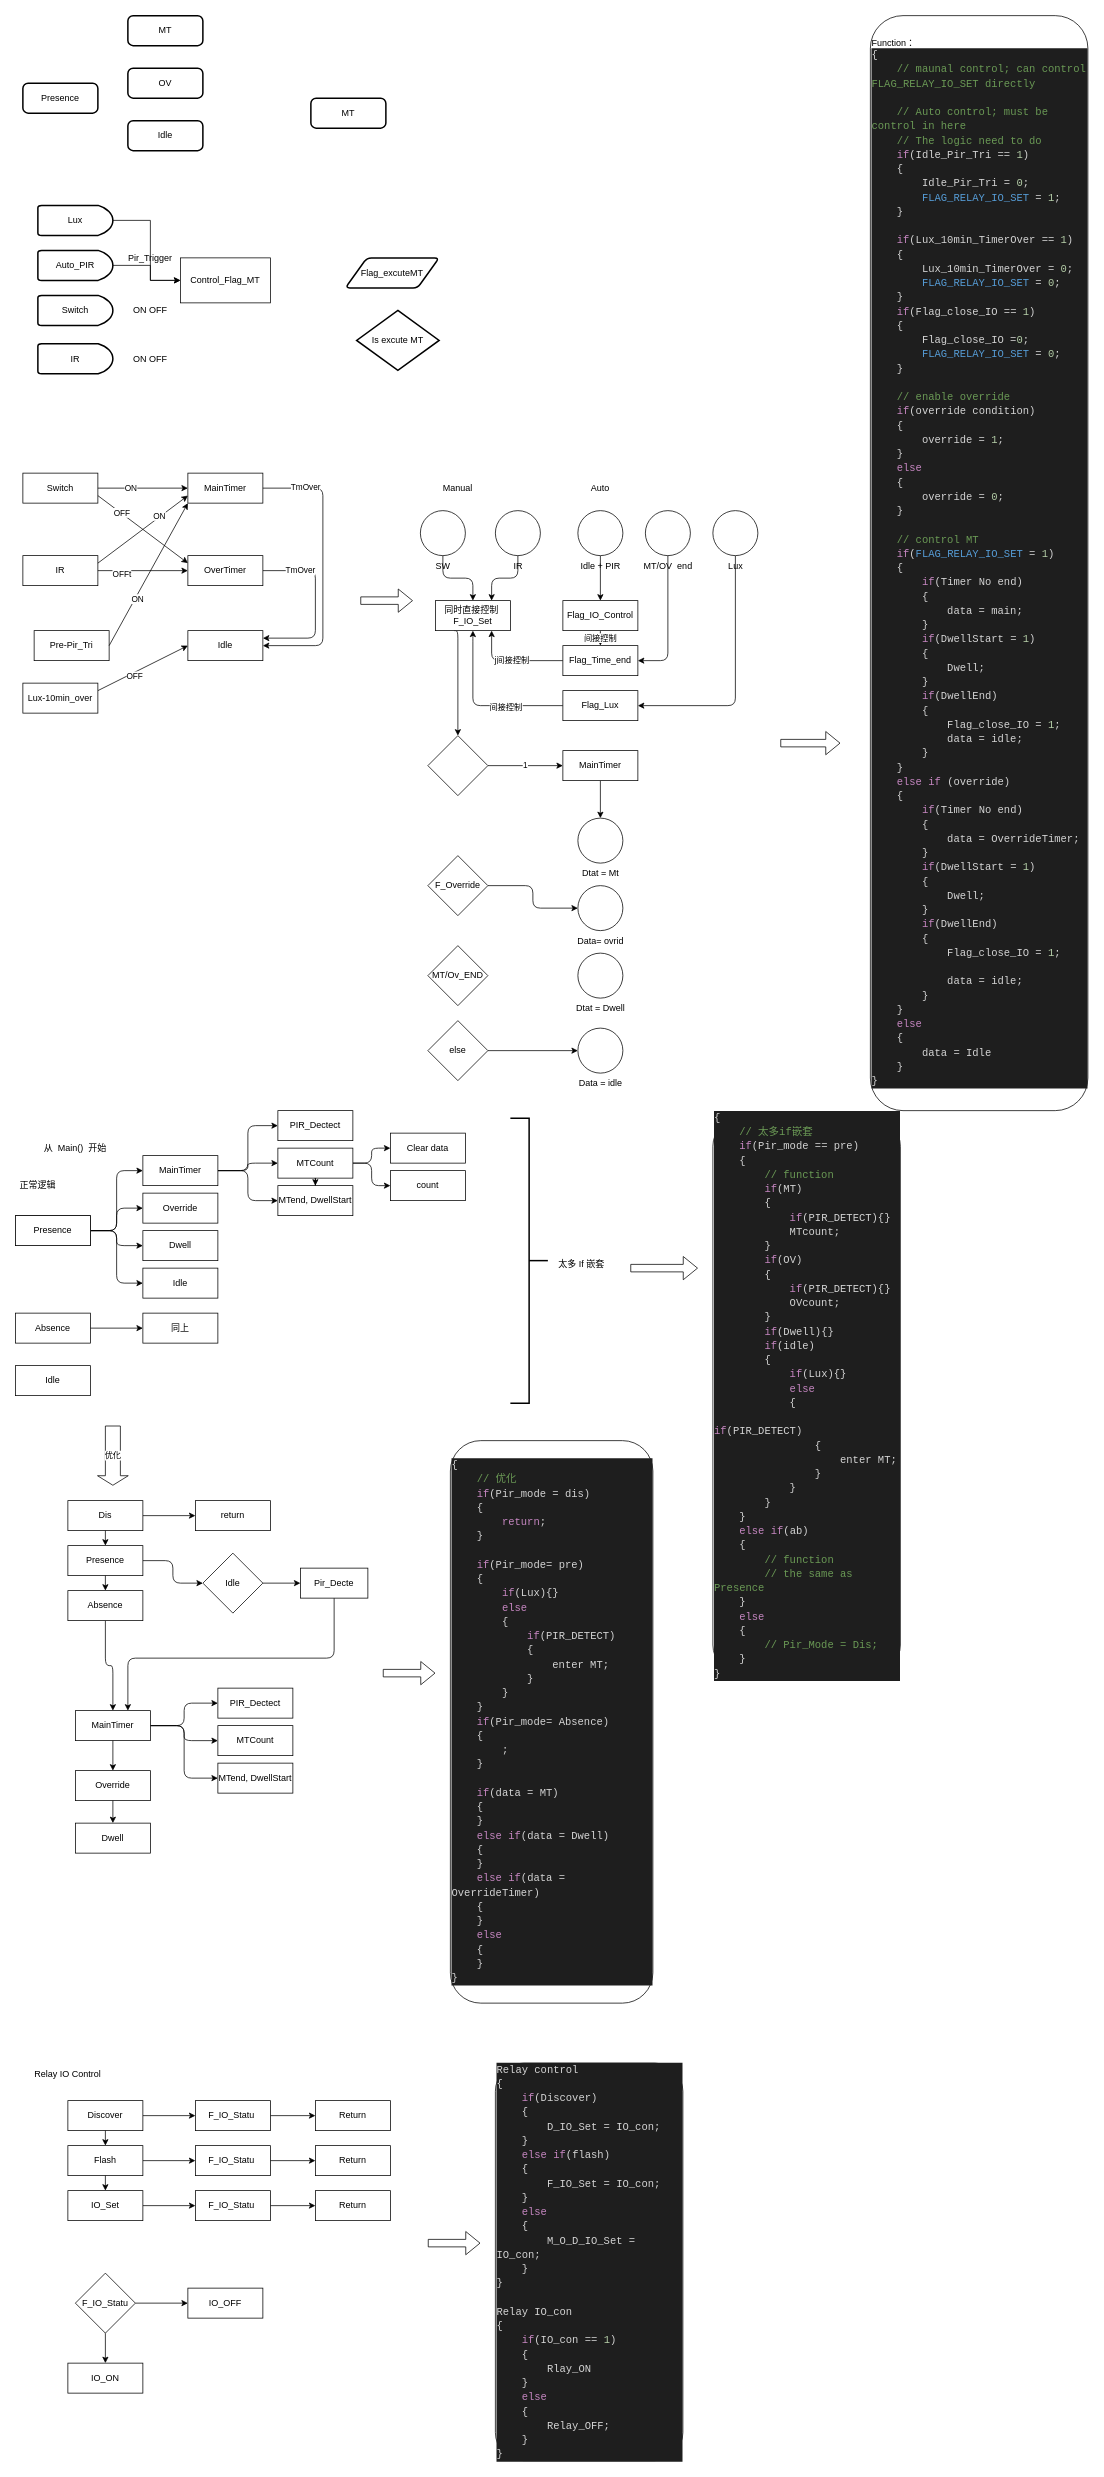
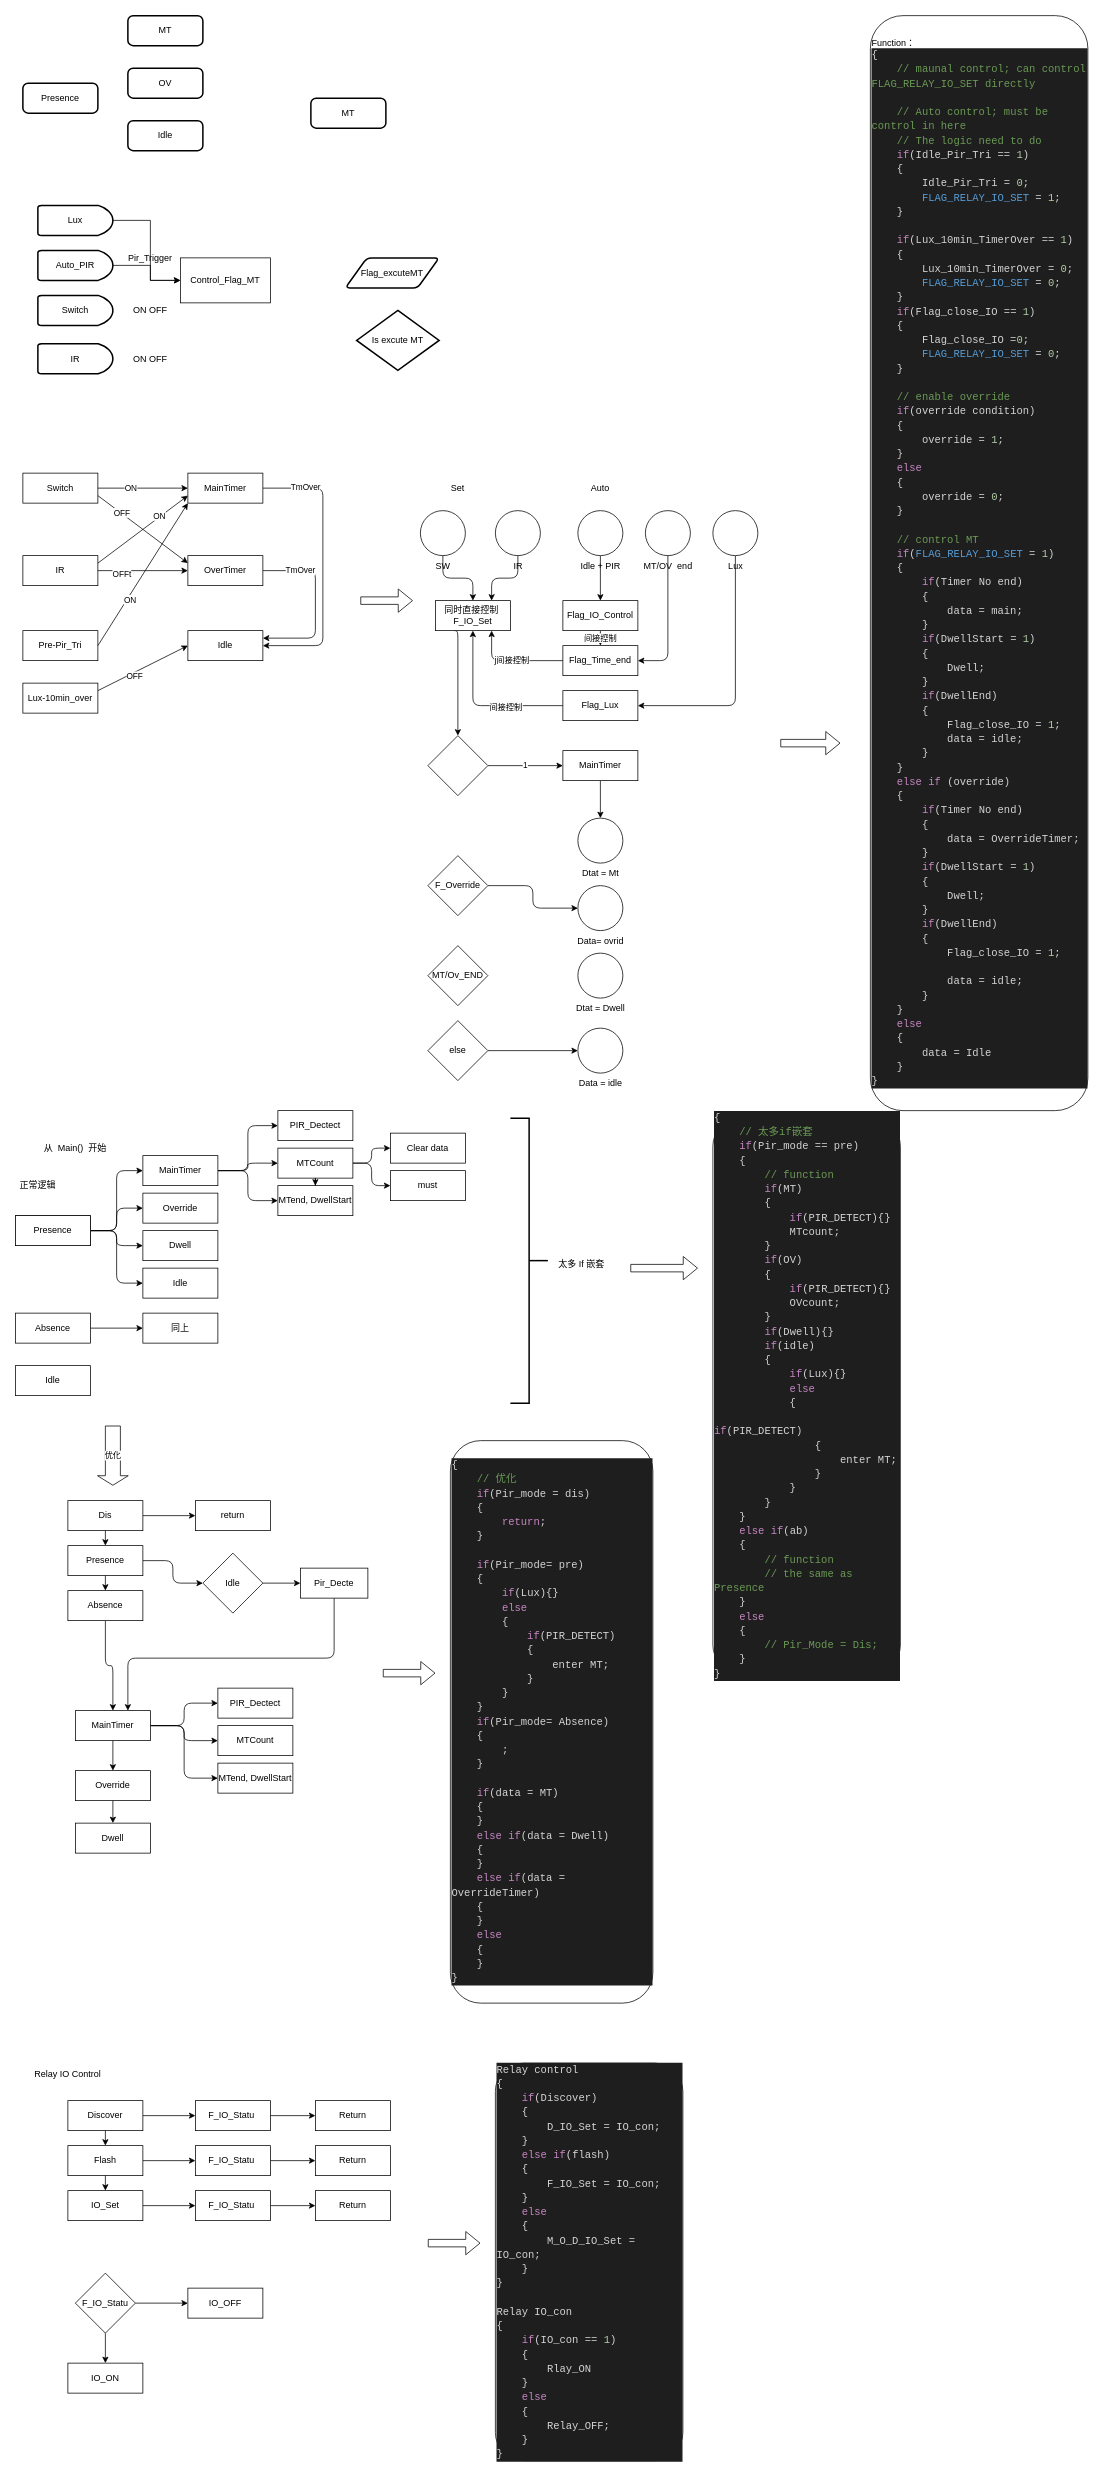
node "Manual": label "Manual" -> "Set"
node "Pre-Pir_Tri": moved (72, 645) -> (60, 645)
node "count": label "count" -> "must"
